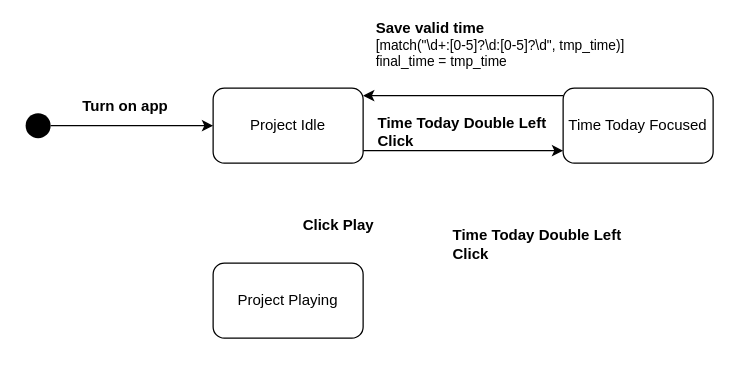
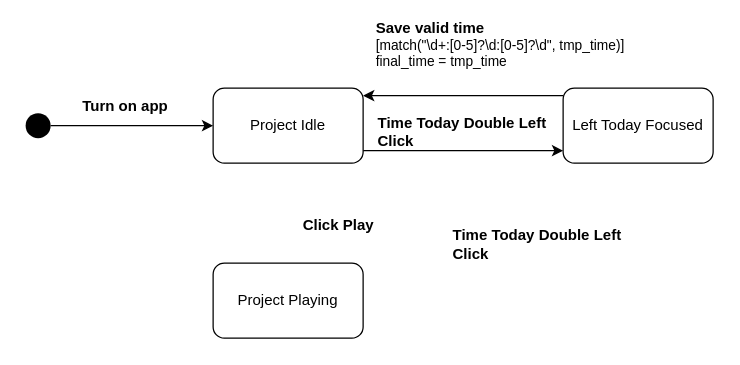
node "Time Today Focused": label "Time Today Focused" -> "Left Today Focused"
